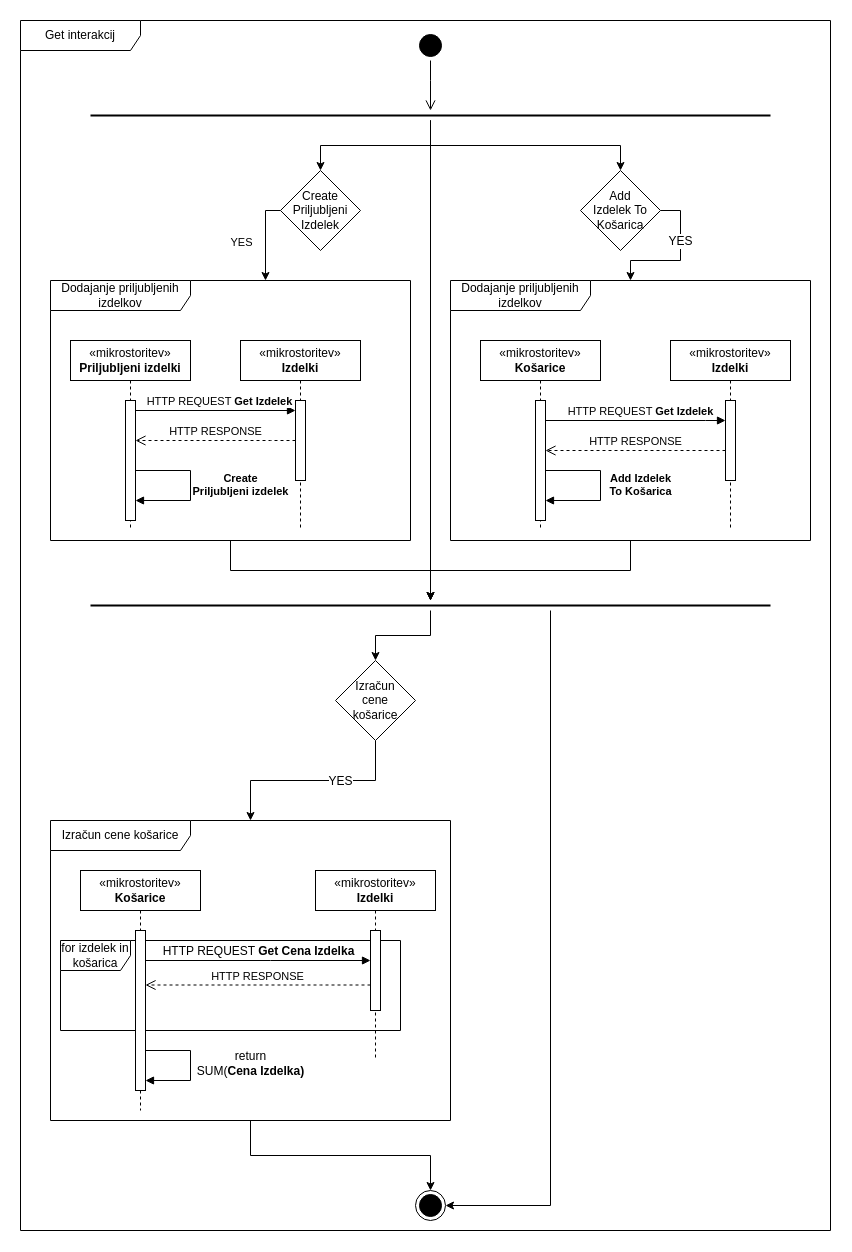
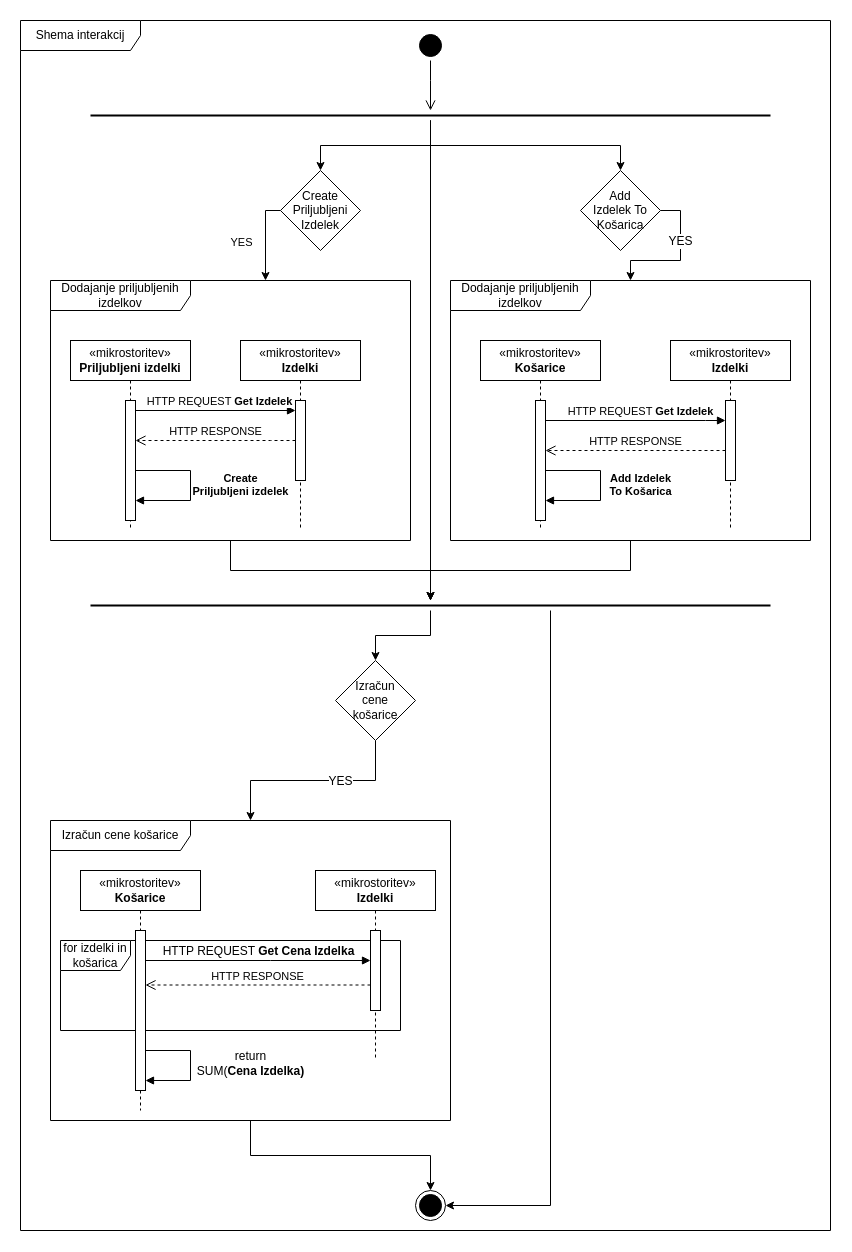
node "Get interakcij": label "Get interakcij" -> "Shema interakcij"
node "for izdelek in košarica": label "for izdelek in košarica" -> "for izdelki in košarica"
